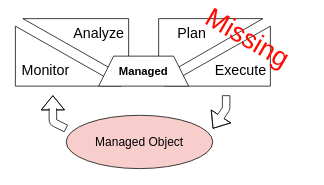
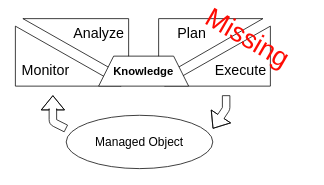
node "Managed": label "Managed" -> "Knowledge"
node "Managed Object": fillcolor #f8cecc -> #ffffff
